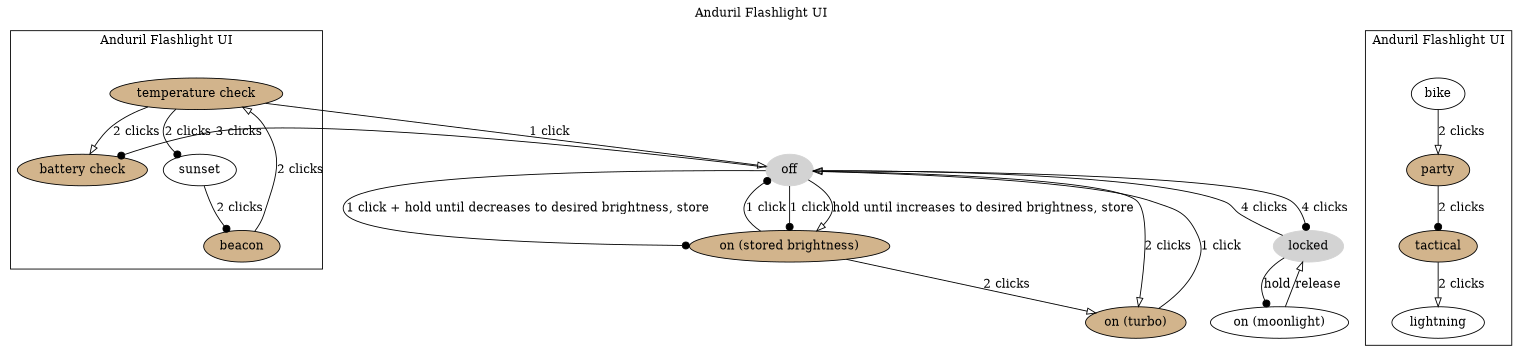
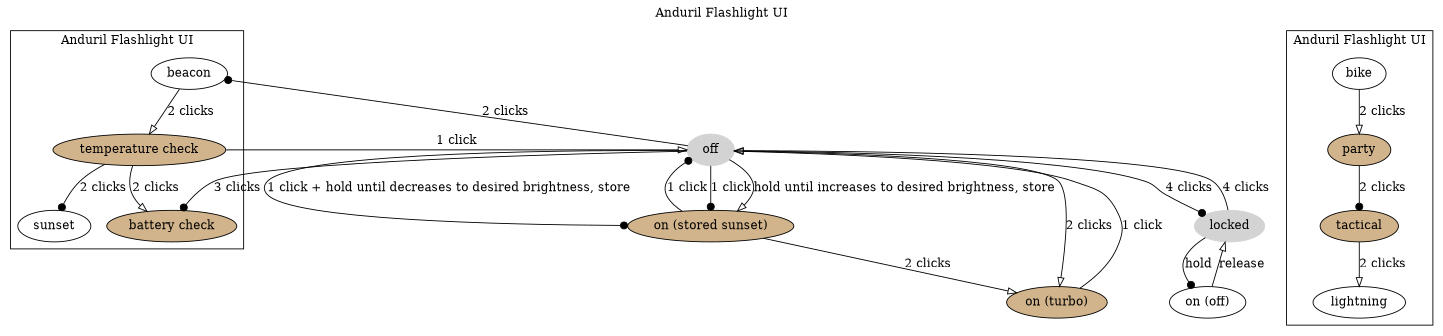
edge "sunset" -> "beacon": now "off" -> "beacon"
node "beacon": fillcolor tan -> white
node "on (stored brightness)": label "on (stored brightness)" -> "on (stored sunset)"
node "on (moonlight)": label "on (moonlight)" -> "on (off)"
